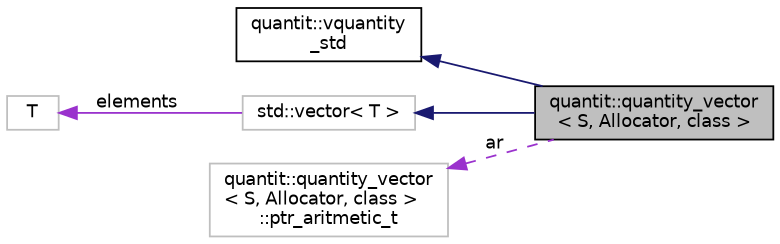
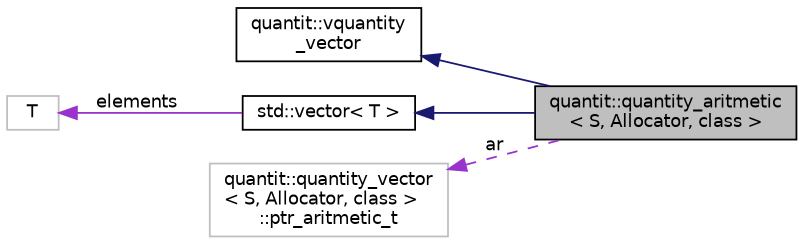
node "quantit::vquantity _std": label "quantit::vquantity _std" -> "quantit::vquantity _vector"
node "std::vector< T >": color grey75 -> black
node "quantit::quantity_vector < S, Allocator, class >": label "quantit::quantity_vector < S, Allocator, class >" -> "quantit::quantity_aritmetic < S, Allocator, class >"
